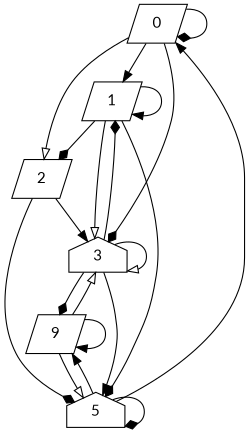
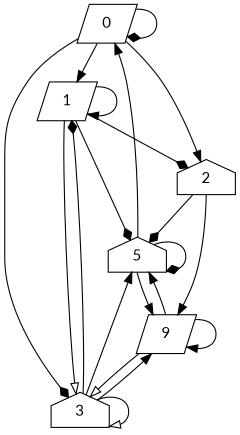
edge "0" -> "2": arrowhead onormal -> normal
node "2": shape parallelogram -> house
edge "2" -> "3": now "2" -> "9"
edge "3" -> "9": arrowhead diamond -> normal
edge "9" -> "5": arrowhead onormal -> normal
